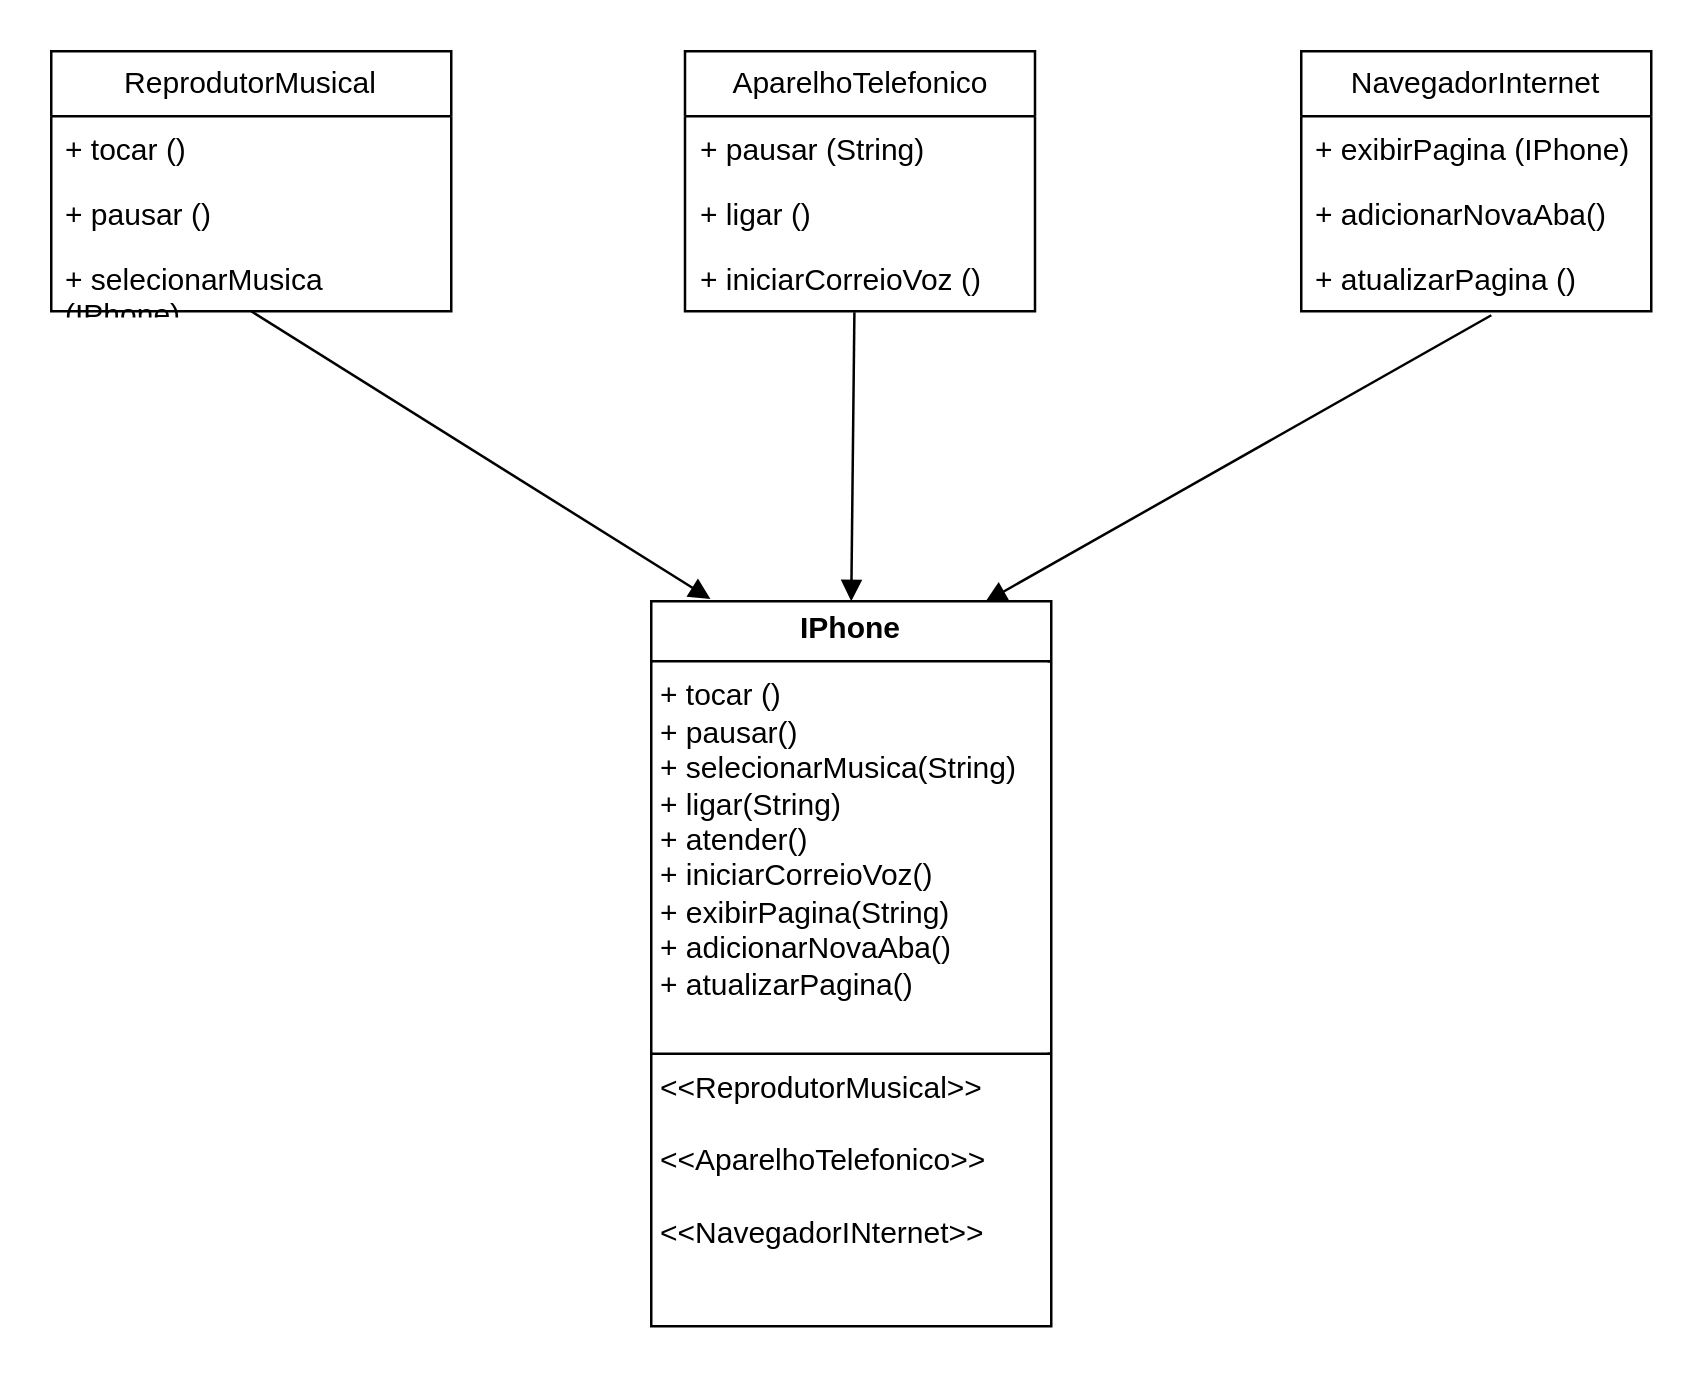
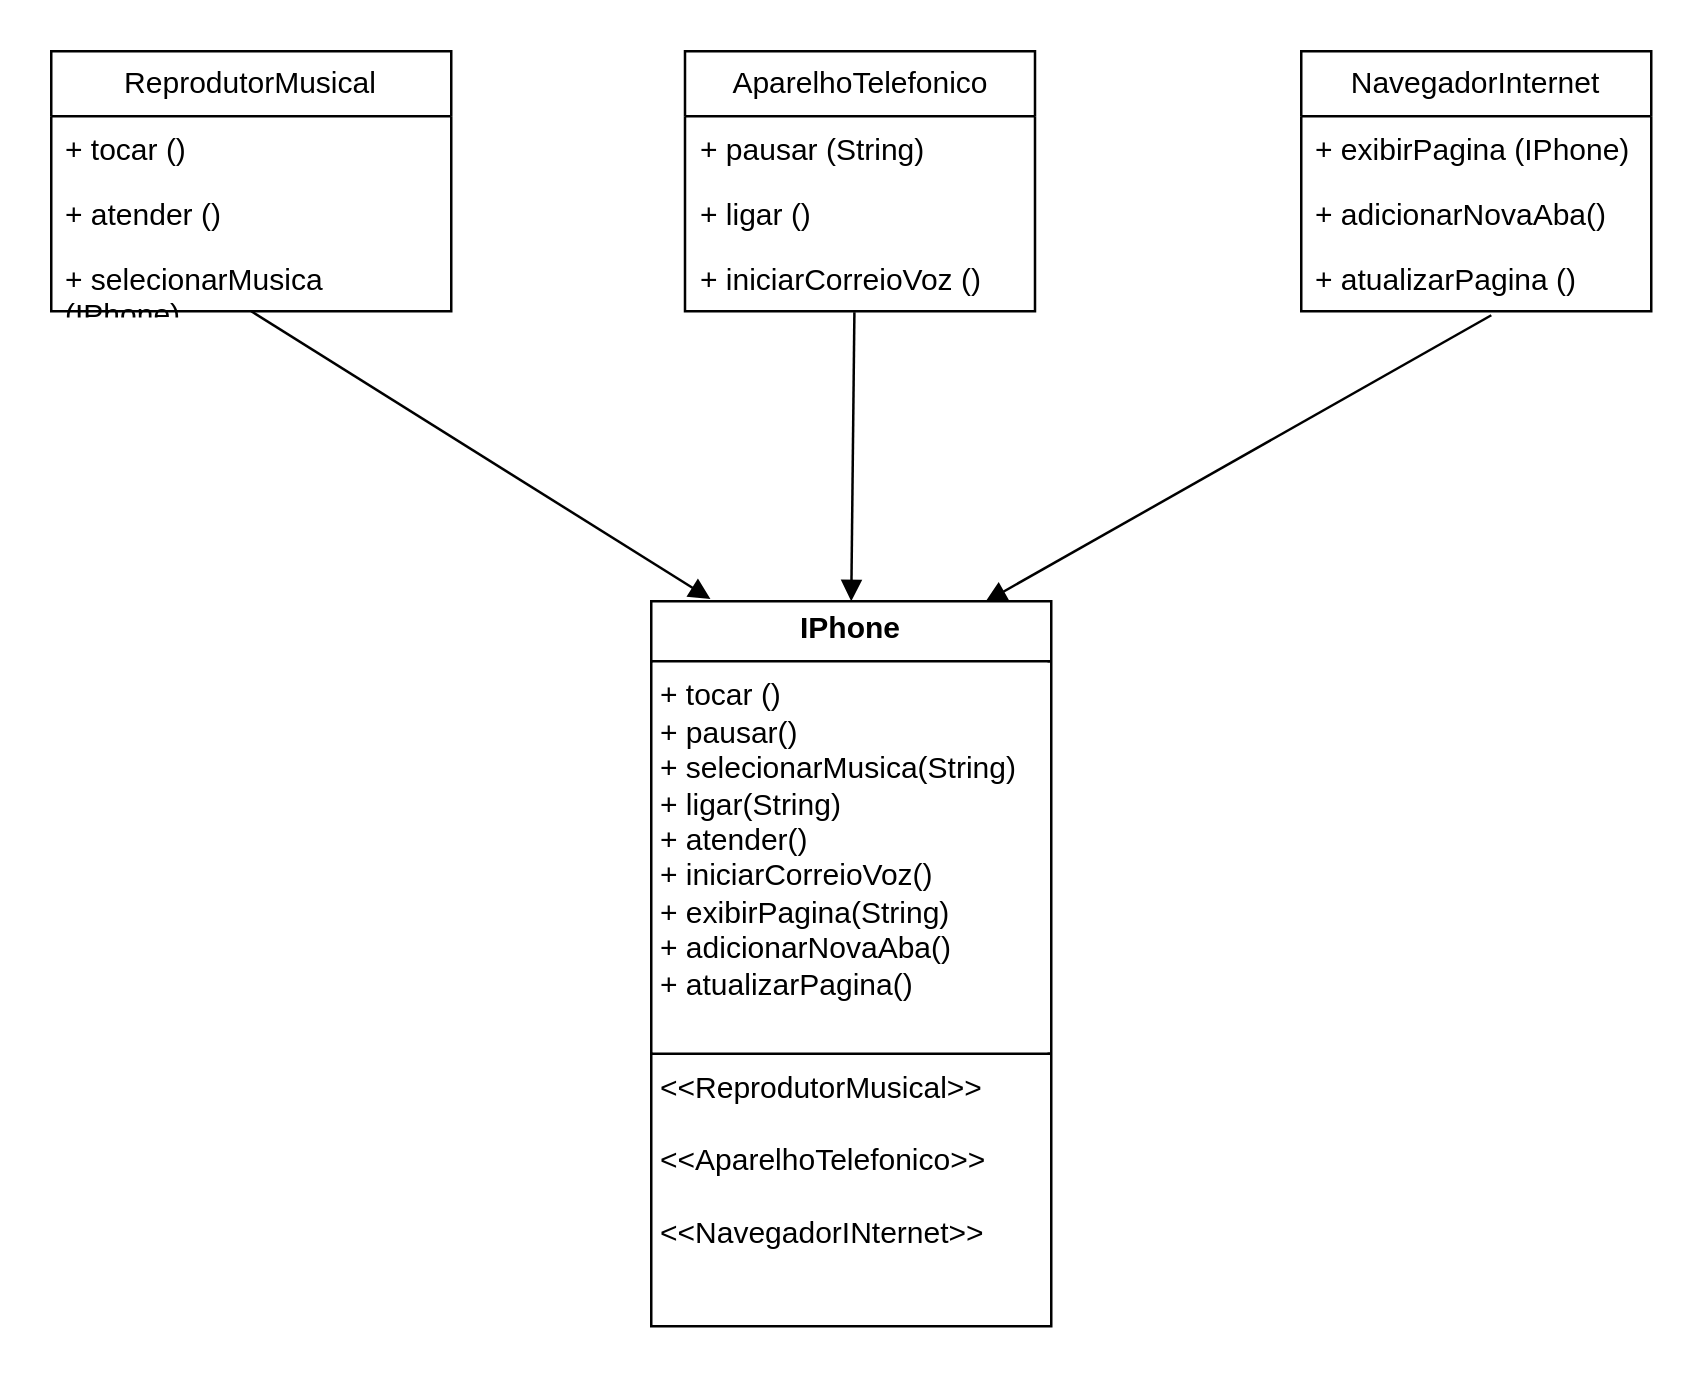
node "+ pausar ()": label "+ pausar ()" -> "+ atender ()"
